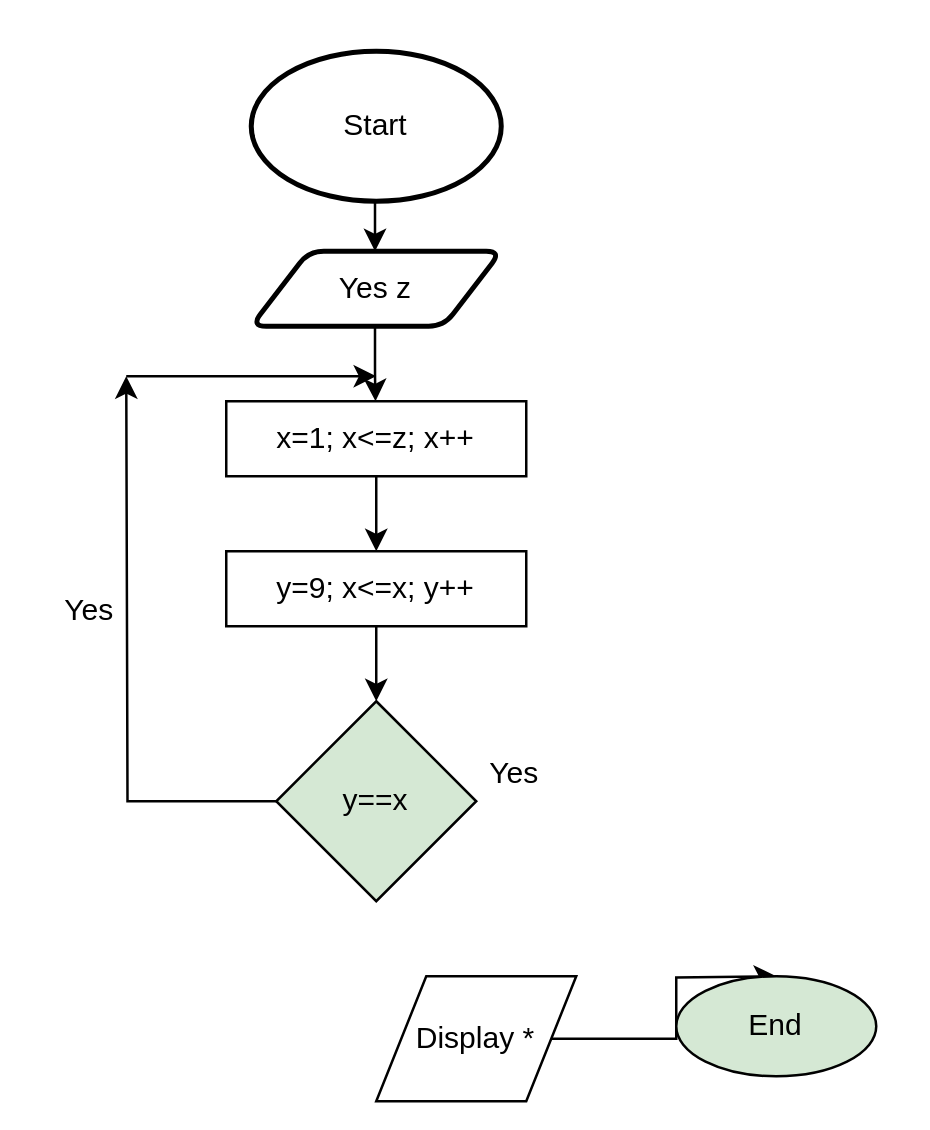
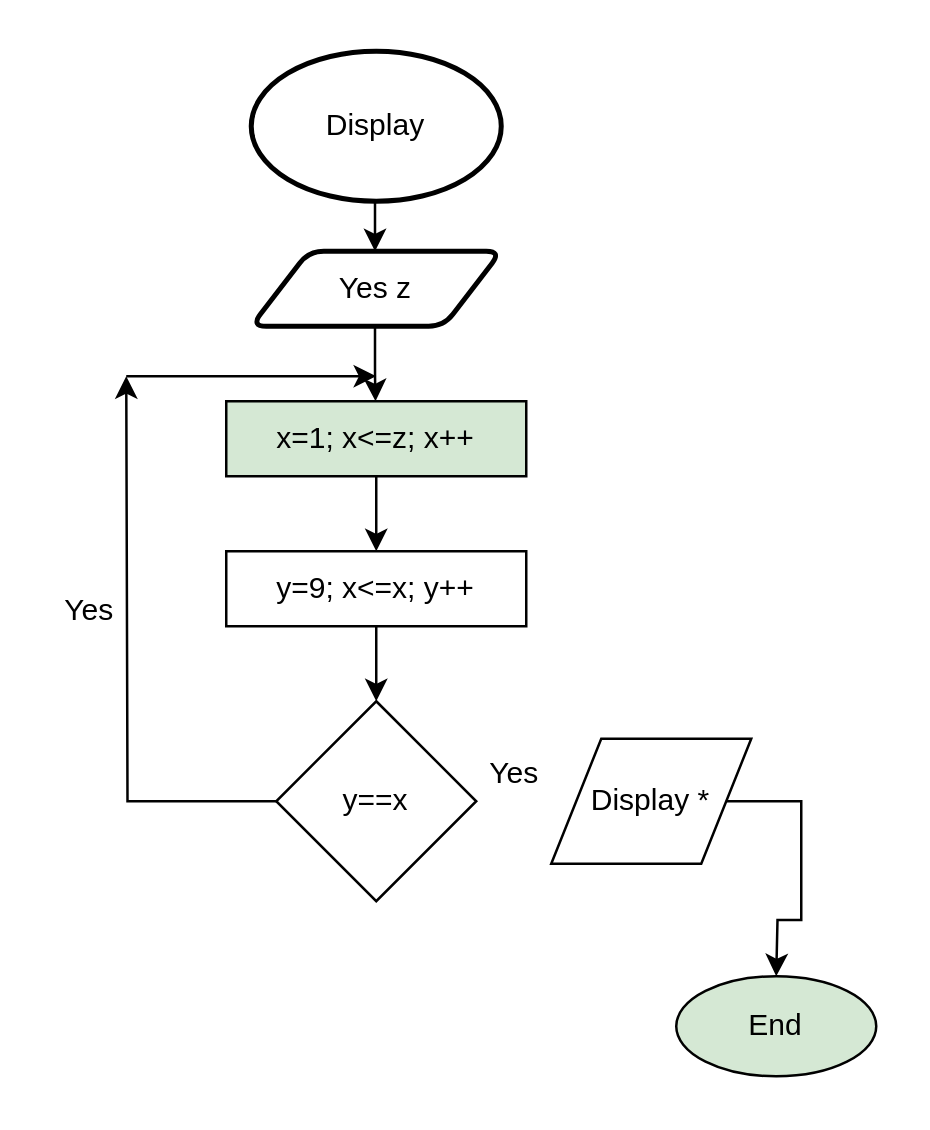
node "Start": label "Start" -> "Display"
node "x=1; x<=z; x++": fillcolor #ffffff -> #d5e8d4
node "y==x": fillcolor #d5e8d4 -> #ffffff
node "Display *": moved (476, 1039) -> (651, 801)
